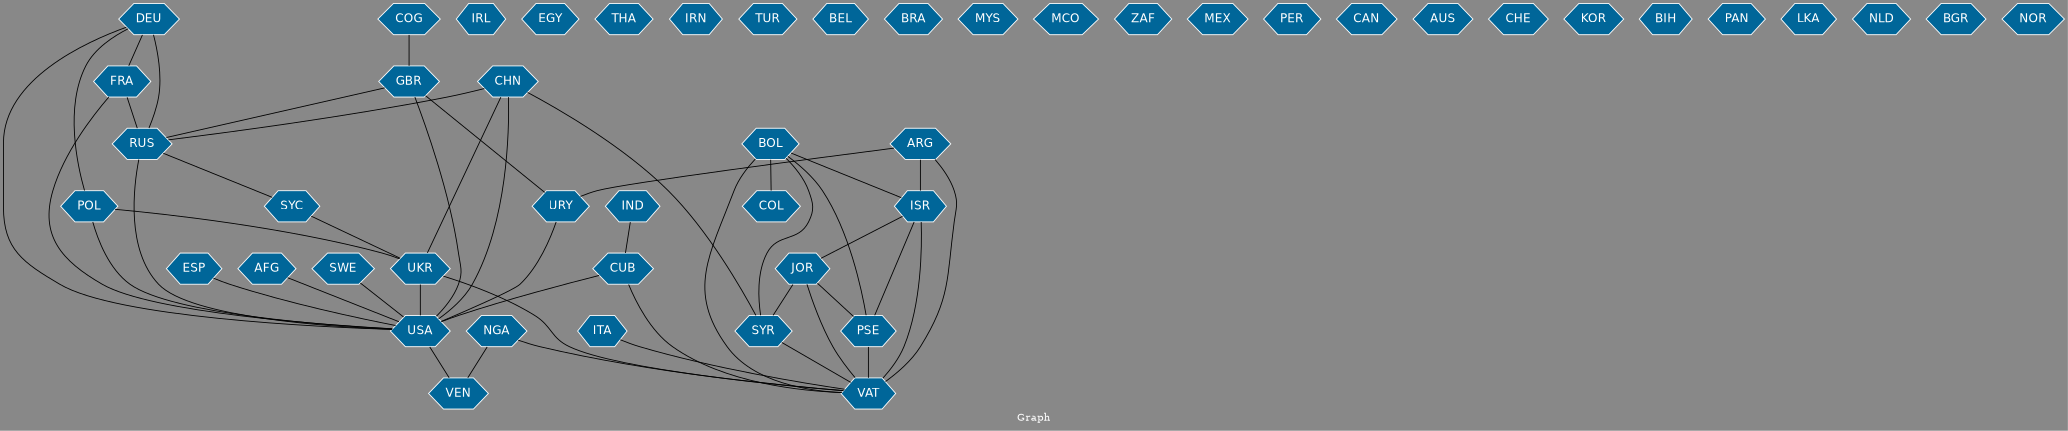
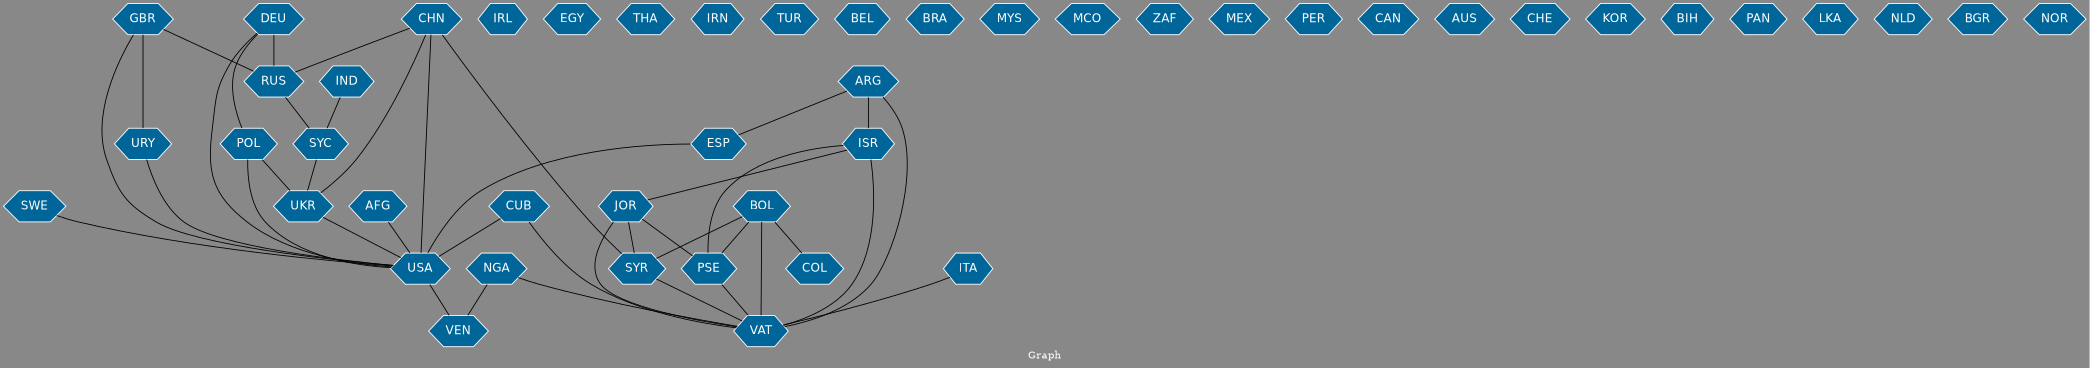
node "COG": removed
node "FRA": removed
edge "ARG" -- "URY": now "ARG" -- "ESP"
edge "BOL" -- "ISR": removed
edge "IND" -- "CUB": now "IND" -- "SYC"
edge "RUS" -- "USA": removed
edge "UKR" -- "VAT": removed
